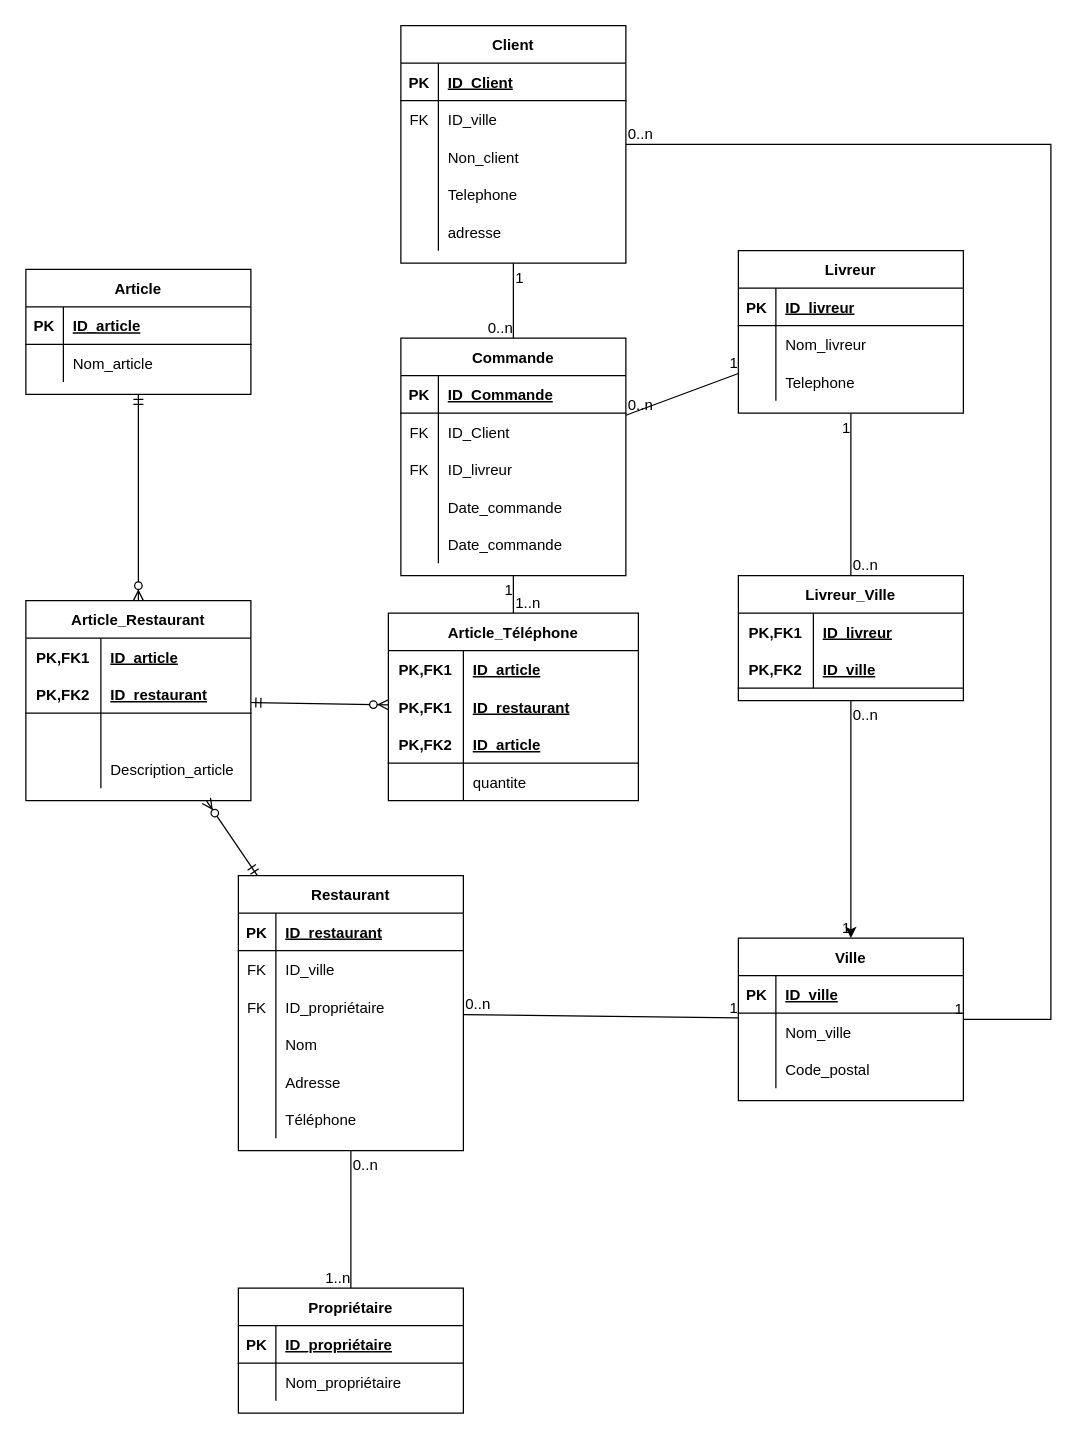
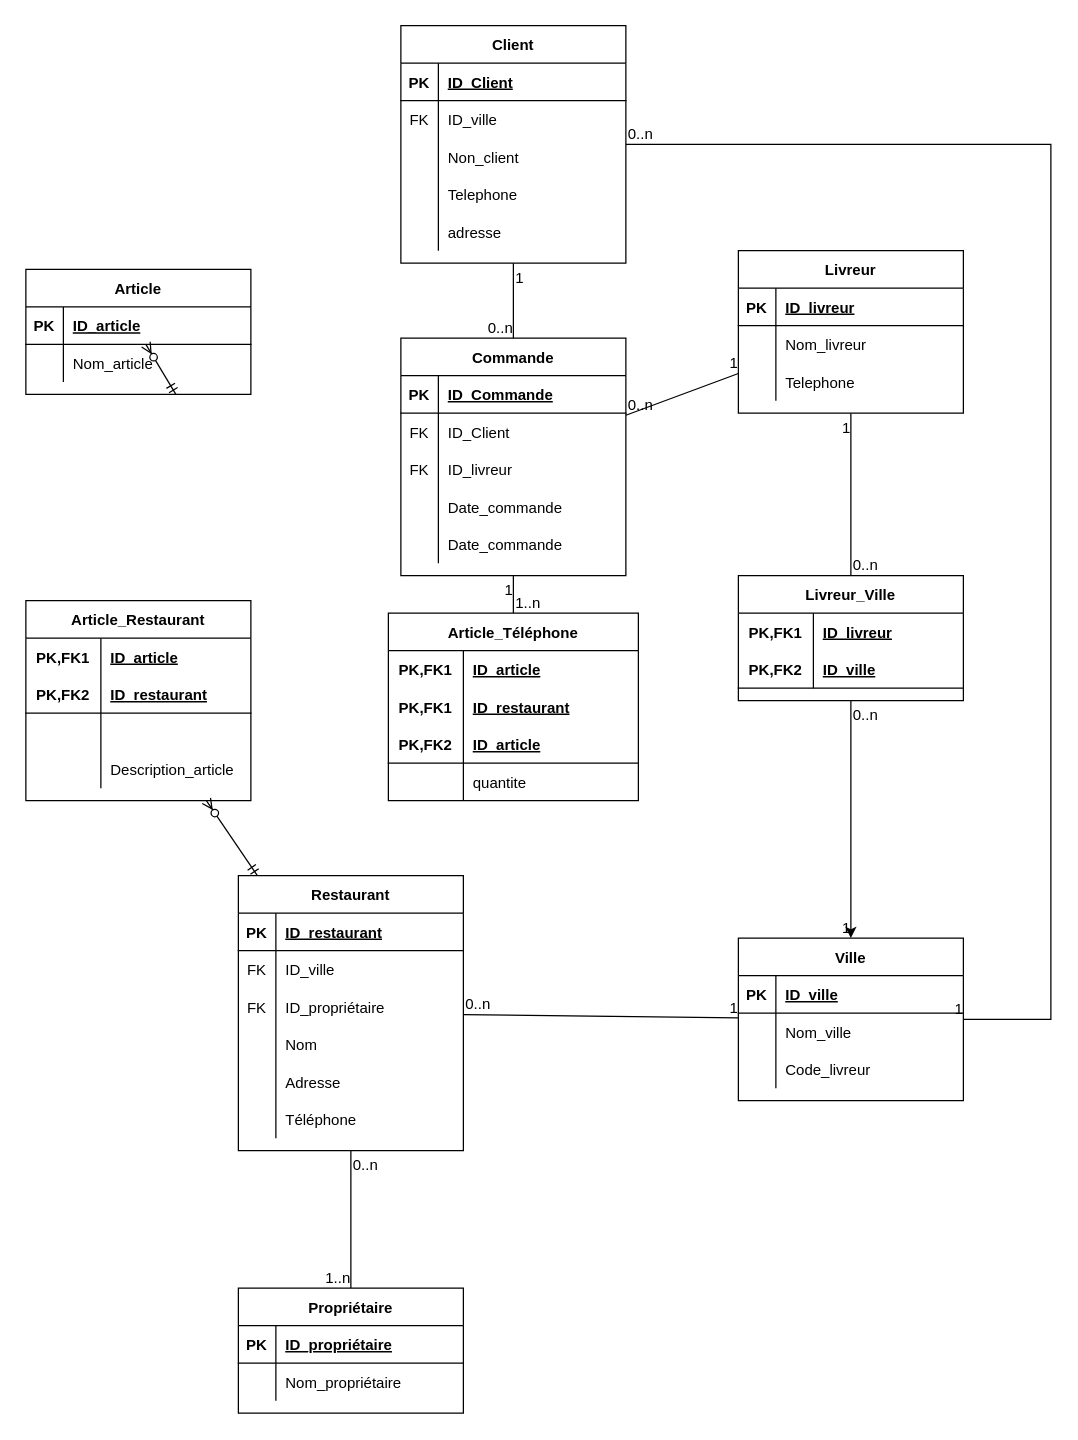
edge "Article" -- "Article_Restaurant": now "Article" -- "Nom_article"
edge "Article_Restaurant" -- "Article_Téléphone": removed
node "Code_postal": label "Code_postal" -> "Code_livreur"
